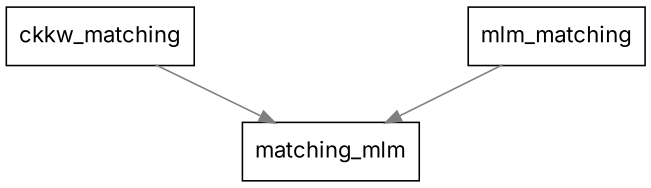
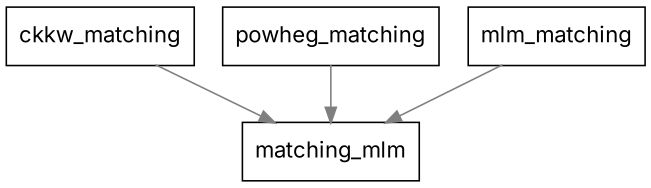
node "powheg_matching": added
